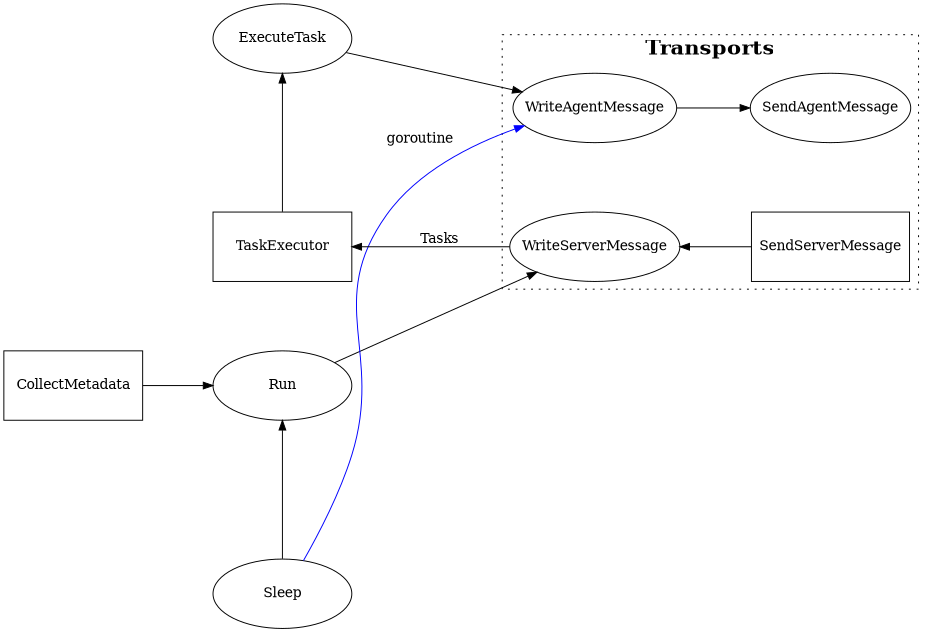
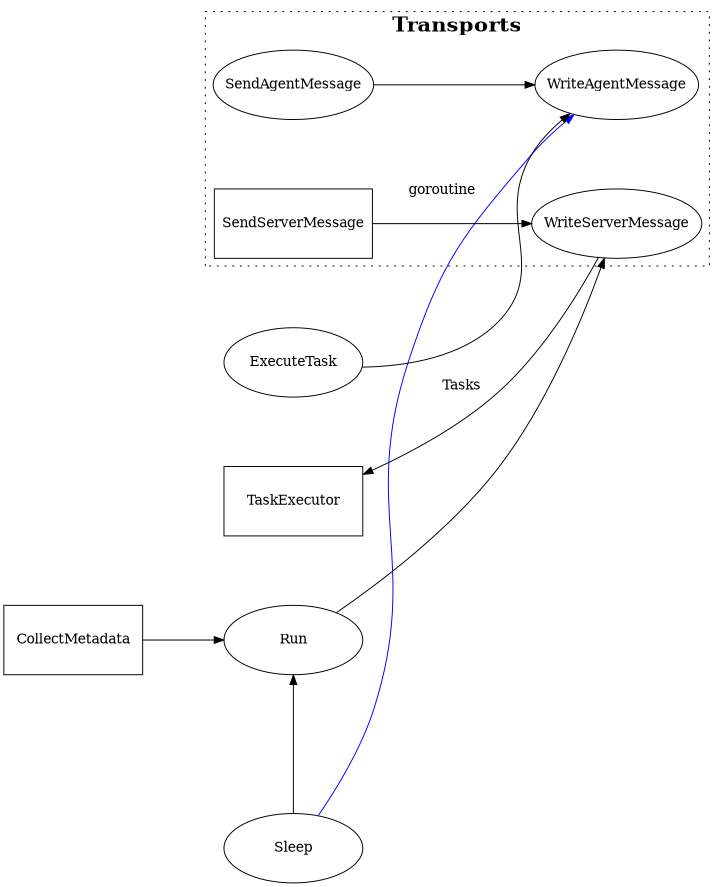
edge "WriteAgentMessage" -> "SendAgentMessage": reversed
edge "TaskExecutor" -> "ExecuteTask": removed
